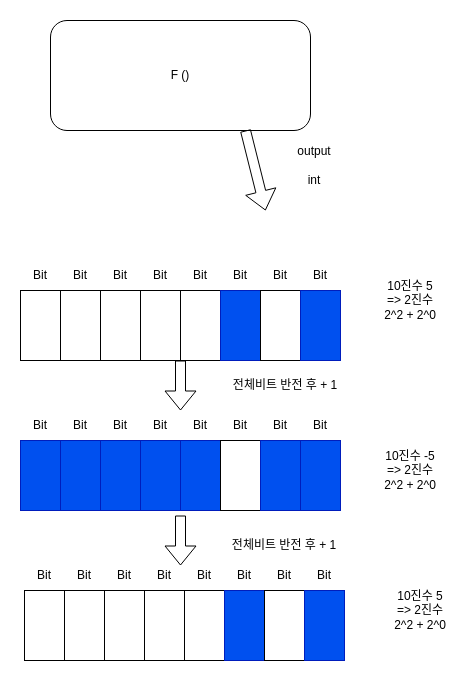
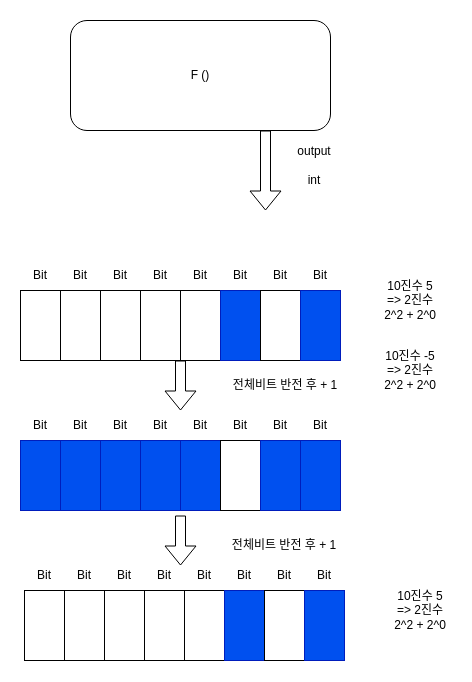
node "F ()": moved (181, 76) -> (201, 76)
node "10진수 -5 => 2진수 2^2 + 2^0": moved (411, 471) -> (411, 371)
